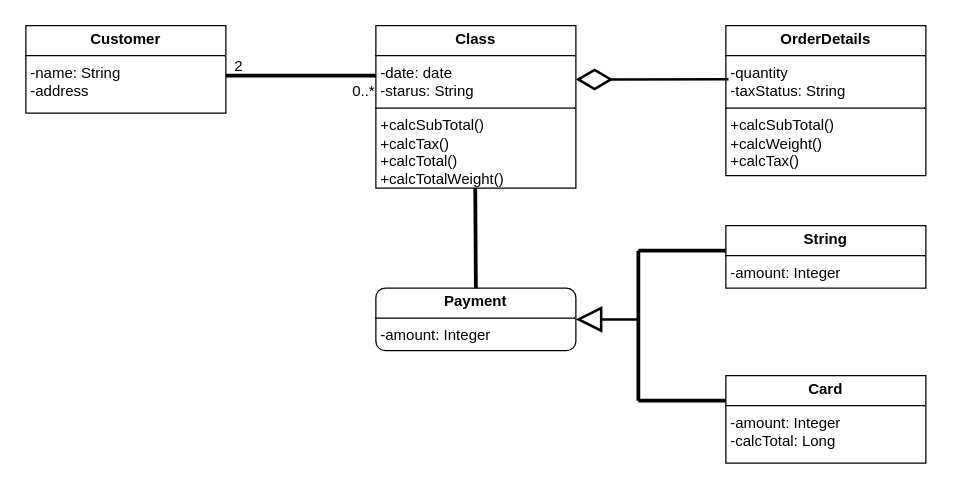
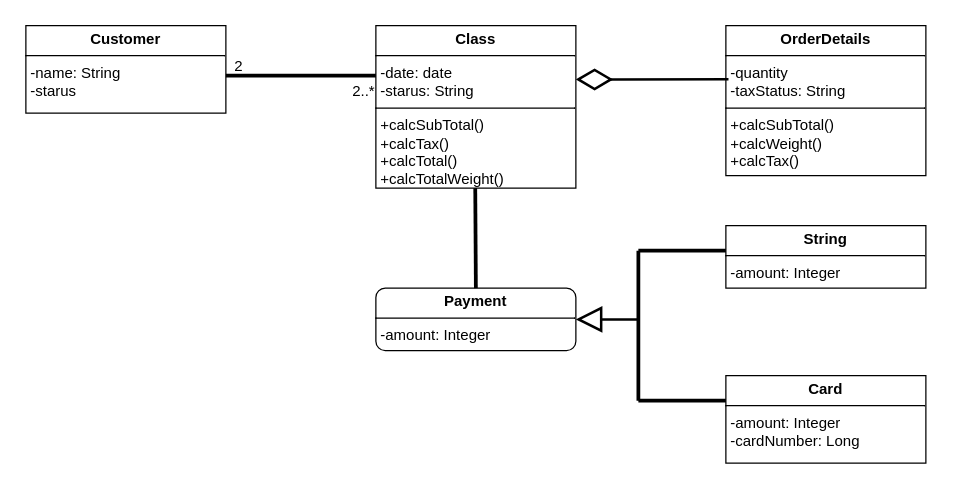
node "Customer -name: String -address": label "Customer -name: String -address" -> "Customer -name: String -starus"
node "0..*": label "0..*" -> "2..*"
node "Card -amount: Integer -calcTotal: Long": label "Card -amount: Integer -calcTotal: Long" -> "Card -amount: Integer -cardNumber: Long"
